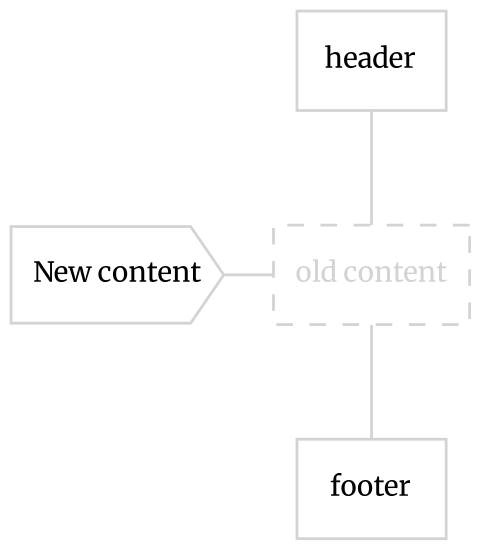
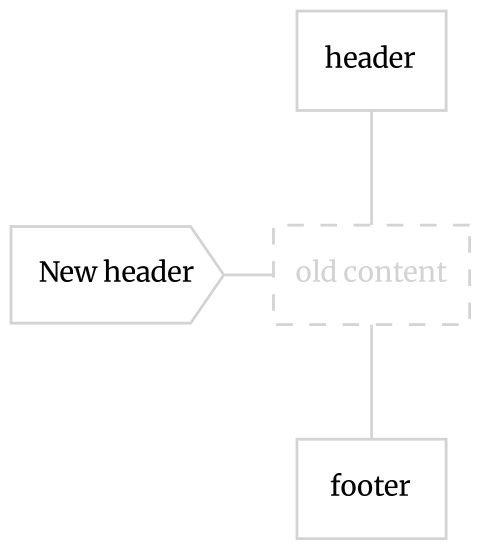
node "New content": label "New content" -> "New header"
